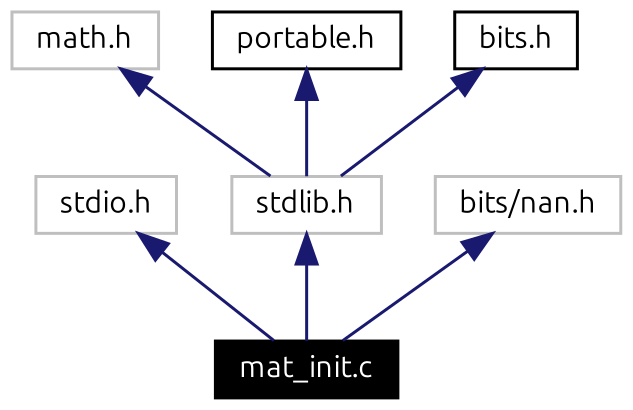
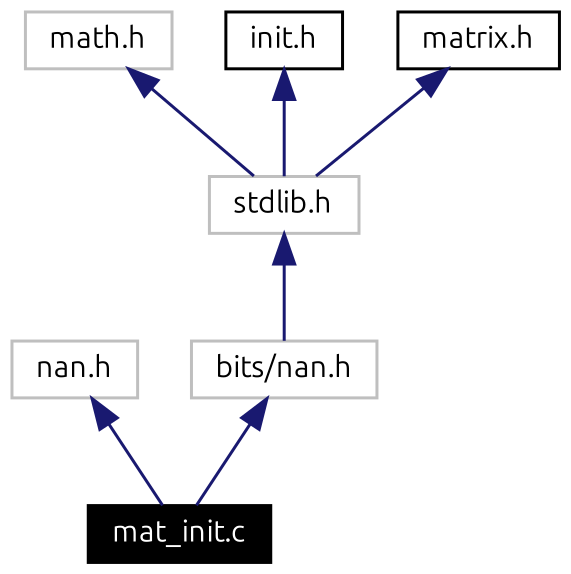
node "portable.h": label "portable.h" -> "init.h"
node "bits.h": label "bits.h" -> "matrix.h"
node "stdio.h": label "stdio.h" -> "nan.h"
edge "mat_init.c" -> "stdlib.h": now "bits/nan.h" -> "stdlib.h"
